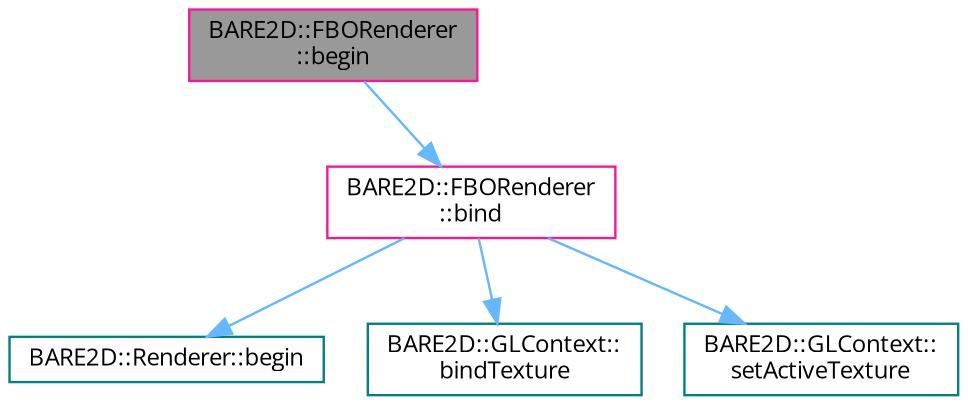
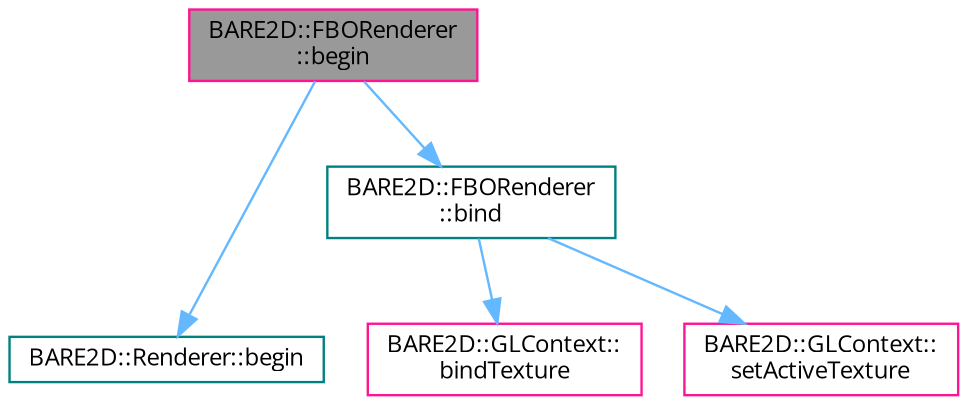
node "BARE2D::FBORenderer ::bind": color deeppink -> teal
edge "BARE2D::FBORenderer ::bind" -> "BARE2D::Renderer::begin": now "BARE2D::FBORenderer ::begin" -> "BARE2D::Renderer::begin"
node "BARE2D::GLContext:: bindTexture": color teal -> deeppink
node "BARE2D::GLContext:: setActiveTexture": color teal -> deeppink
